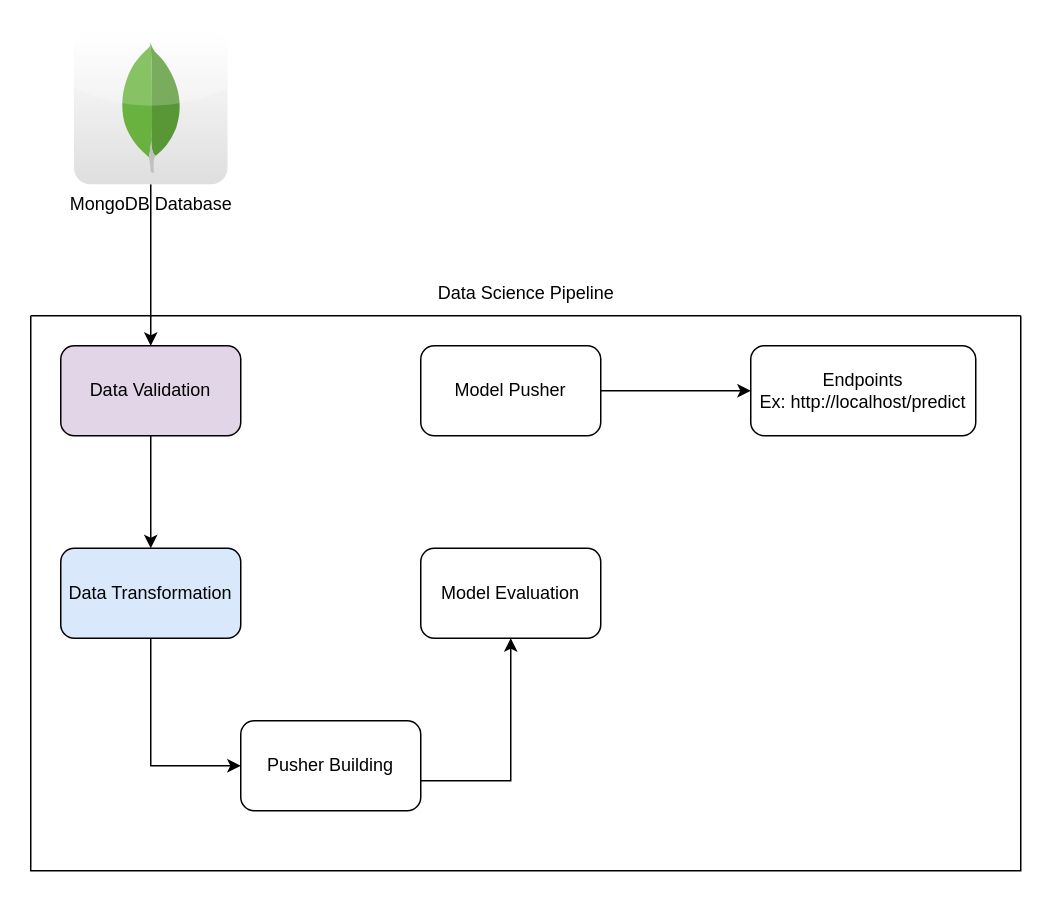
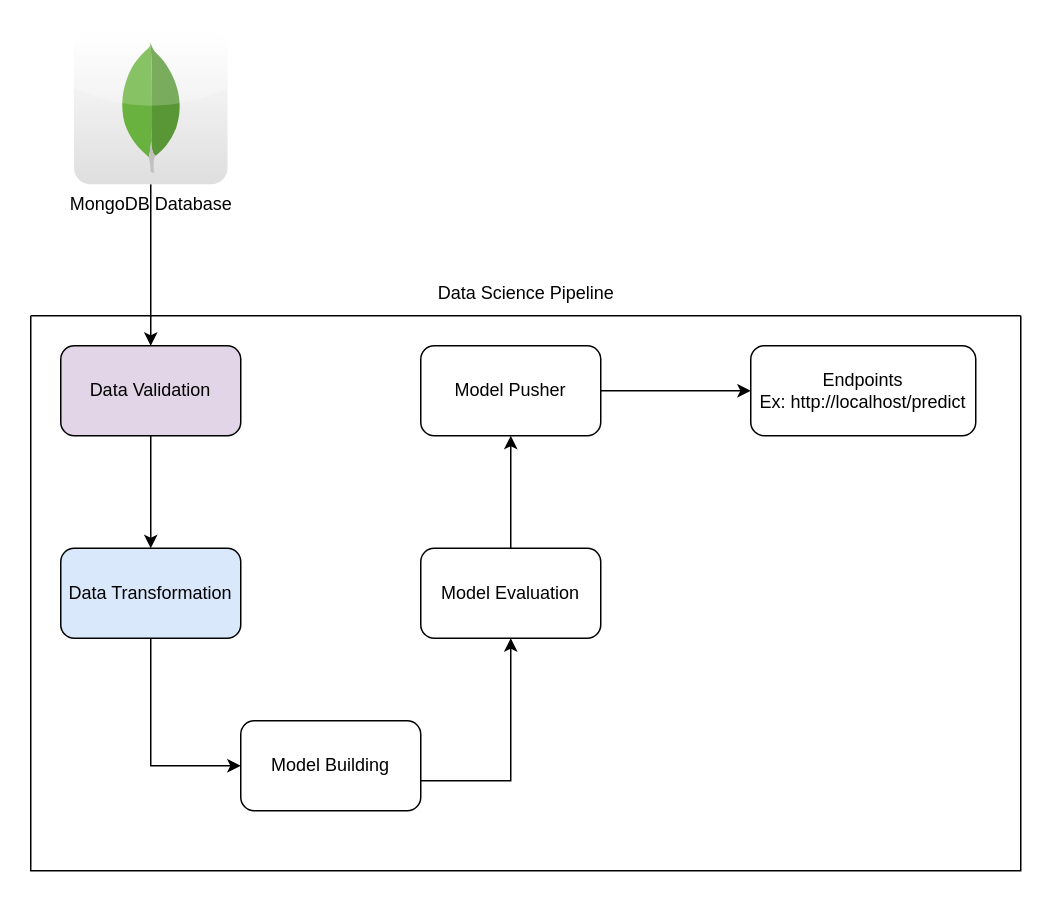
edge "Model Evaluation" -> "Model Pusher": added
node "Pusher Building": label "Pusher Building" -> "Model Building"
